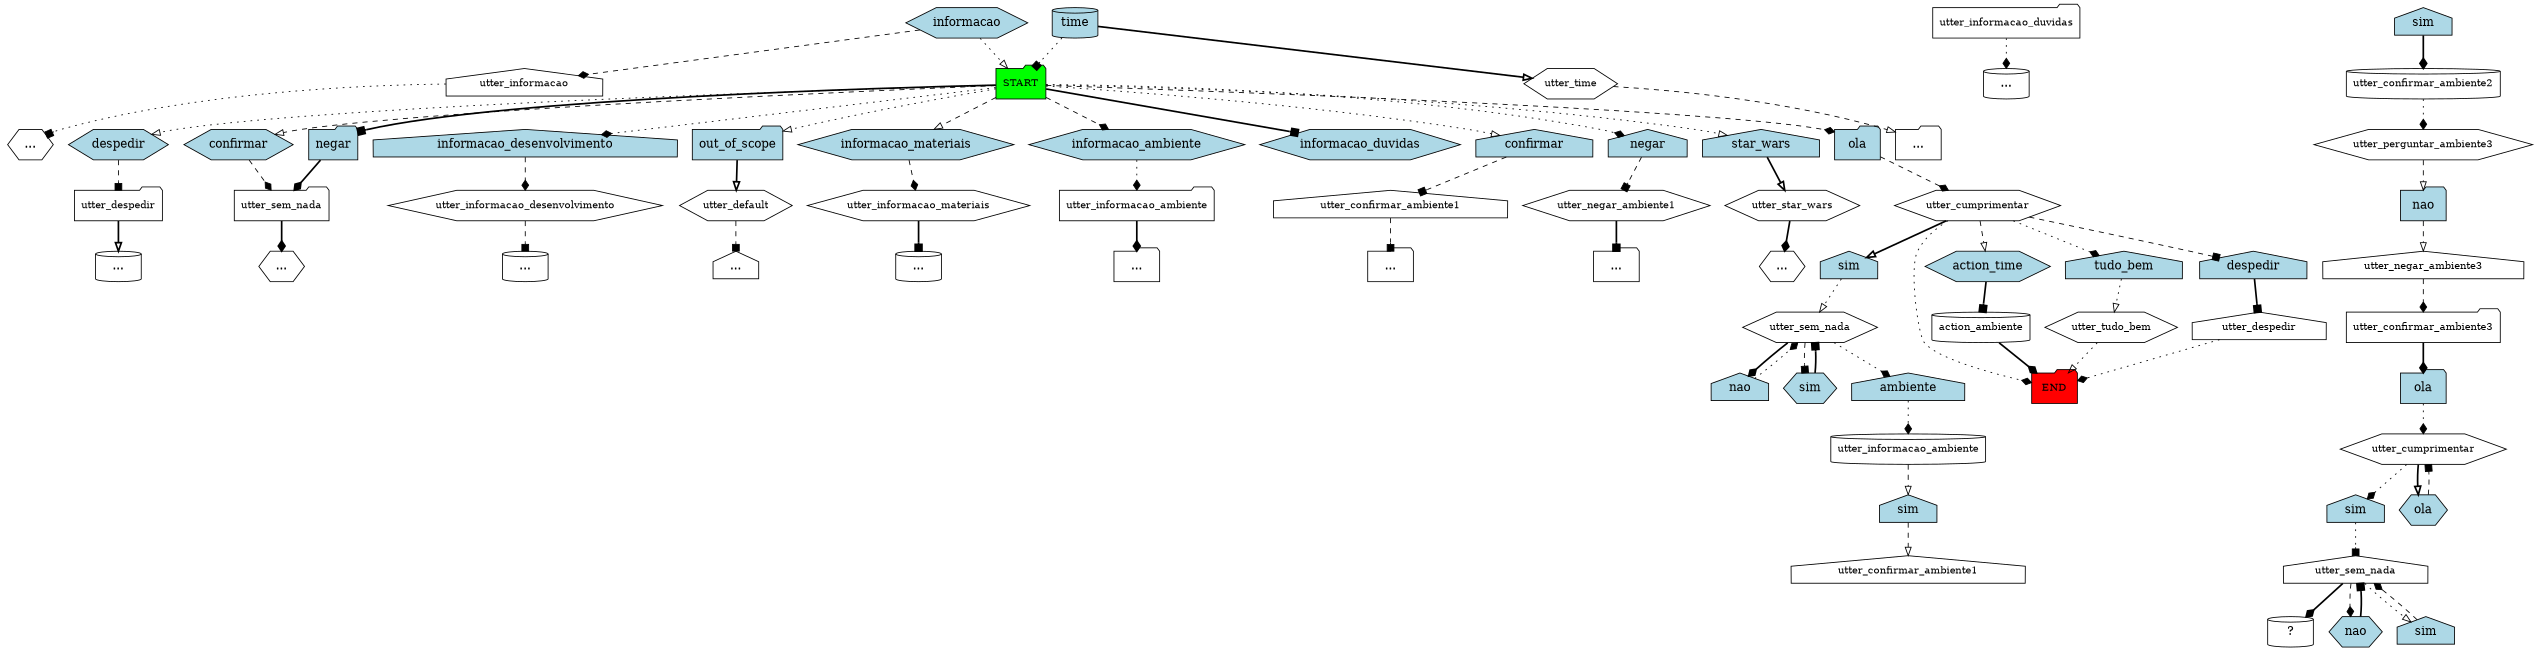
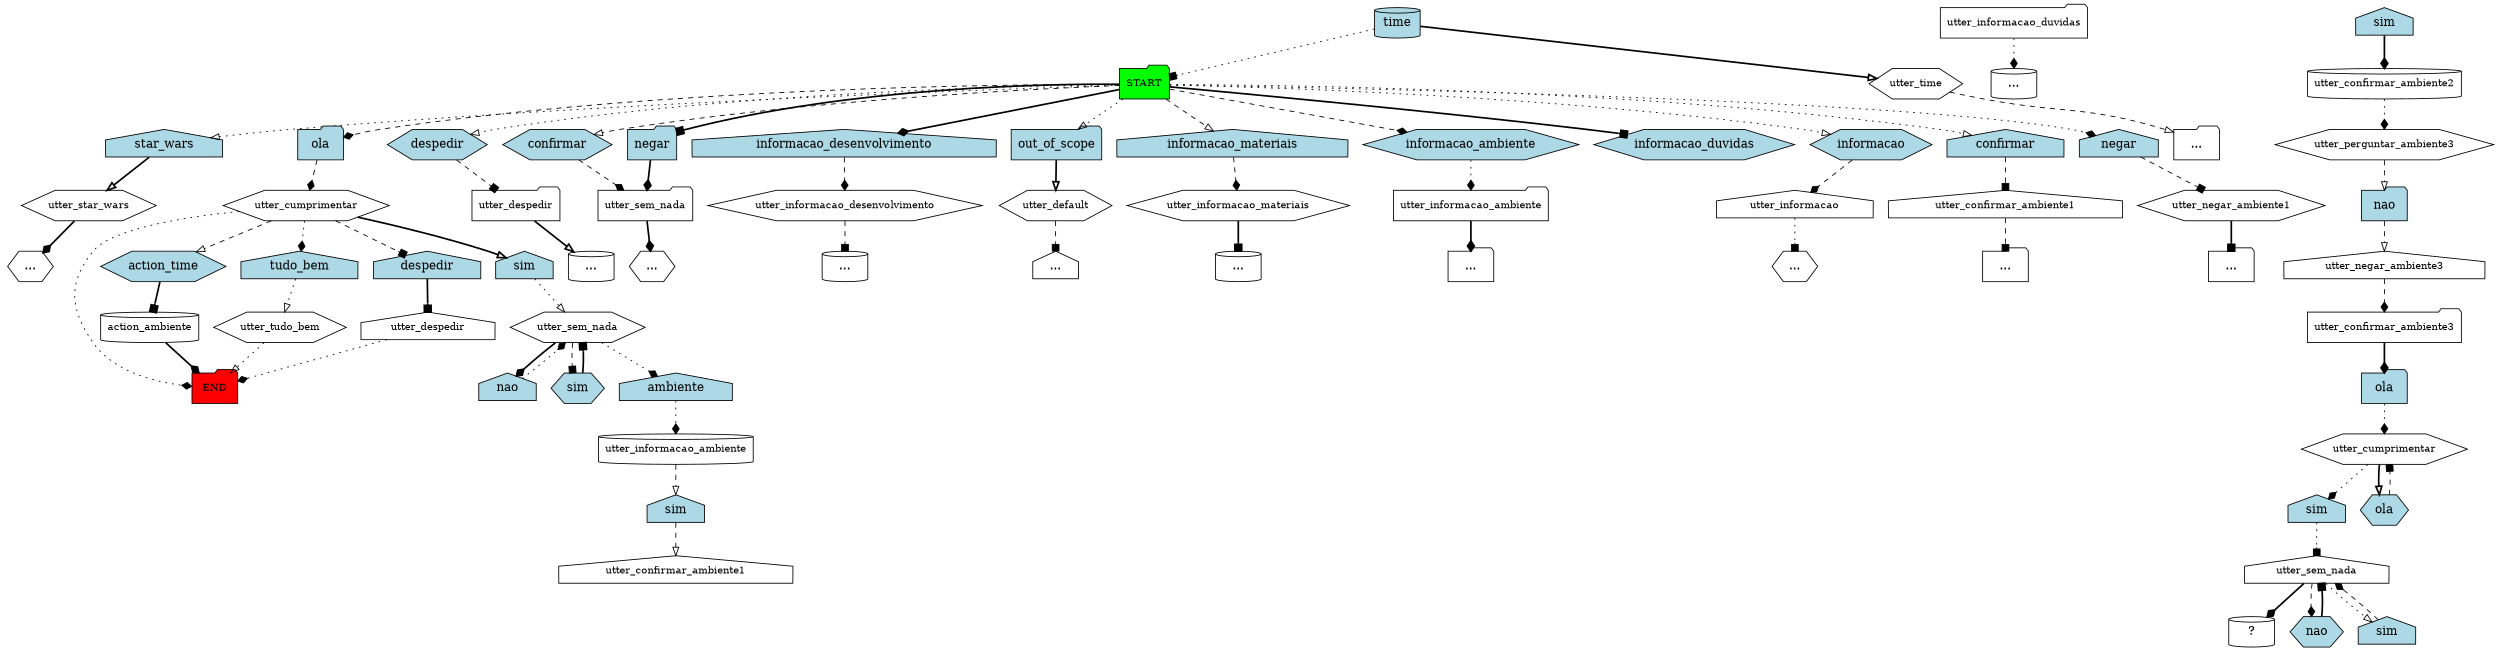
edge "informacao" -> "START": reversed
edge "START" -> "informacao_desenvolvimento": style dotted -> bold
node "informacao_materiais": shape hexagon -> house
